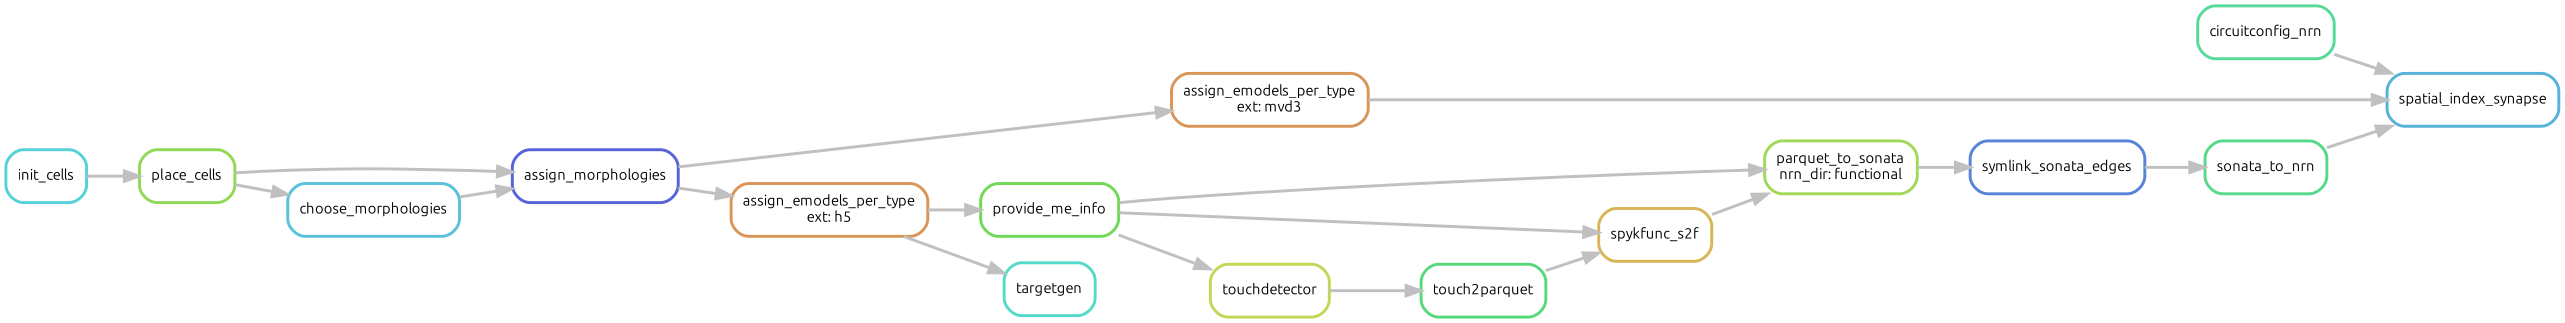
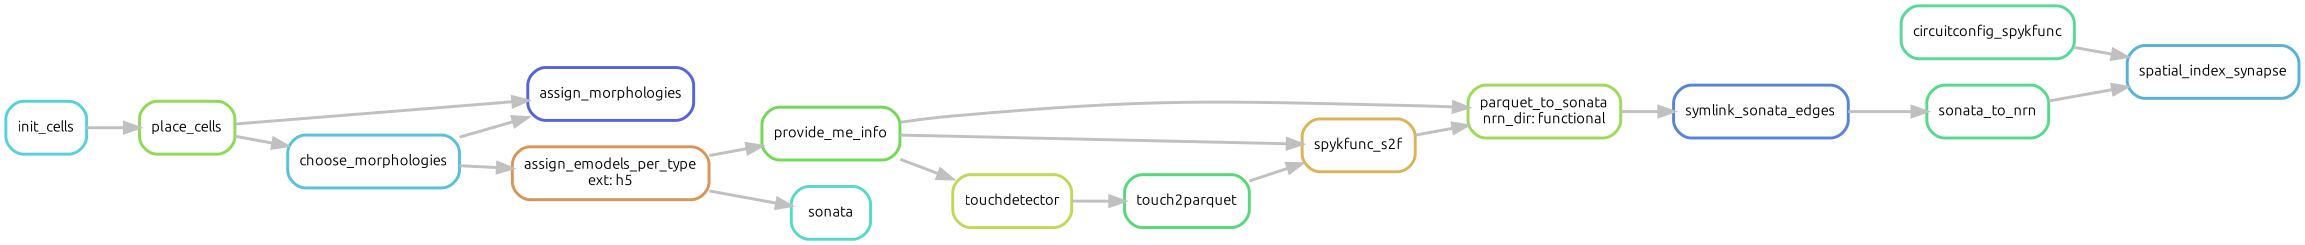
node "circuitconfig_nrn": label "circuitconfig_nrn" -> "circuitconfig_spykfunc"
node "assign_emodels_per_type ext: mvd3": removed
edge "assign_morphologies" -> "assign_emodels_per_type ext: h5": now "choose_morphologies" -> "assign_emodels_per_type ext: h5"
node "targetgen": label "targetgen" -> "sonata"
